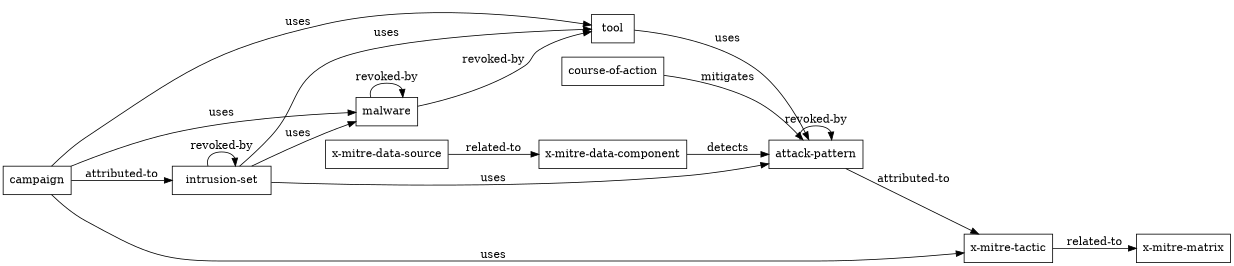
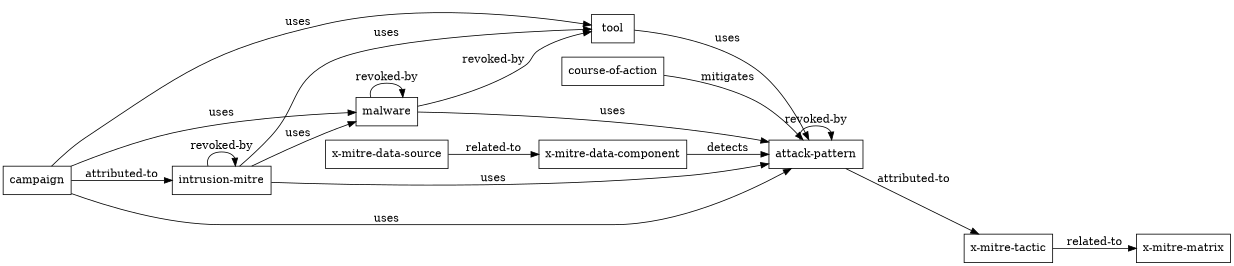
edge "malware" -> "attack-pattern": added, label "uses"
node "intrusion-set": label "intrusion-set" -> "intrusion-mitre"
edge "campaign" -> "x-mitre-tactic": now "campaign" -> "attack-pattern"
